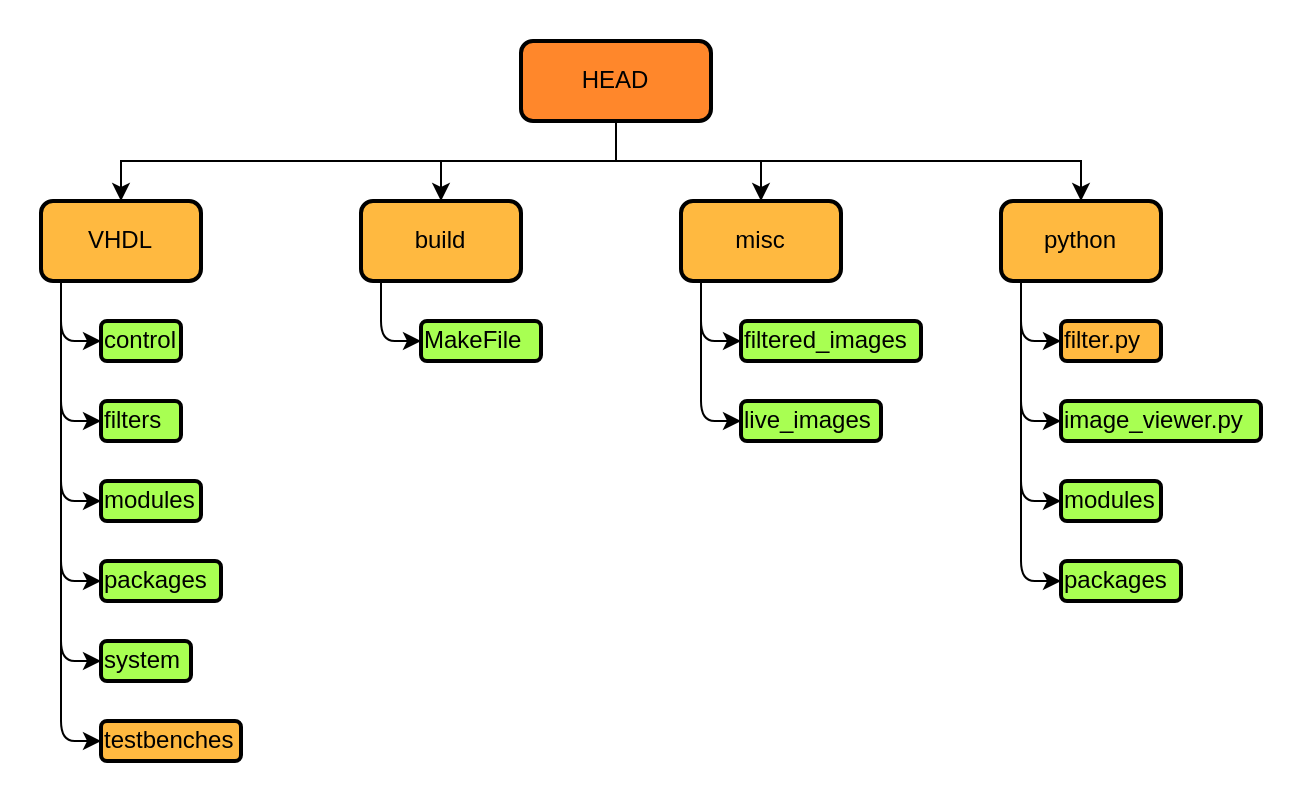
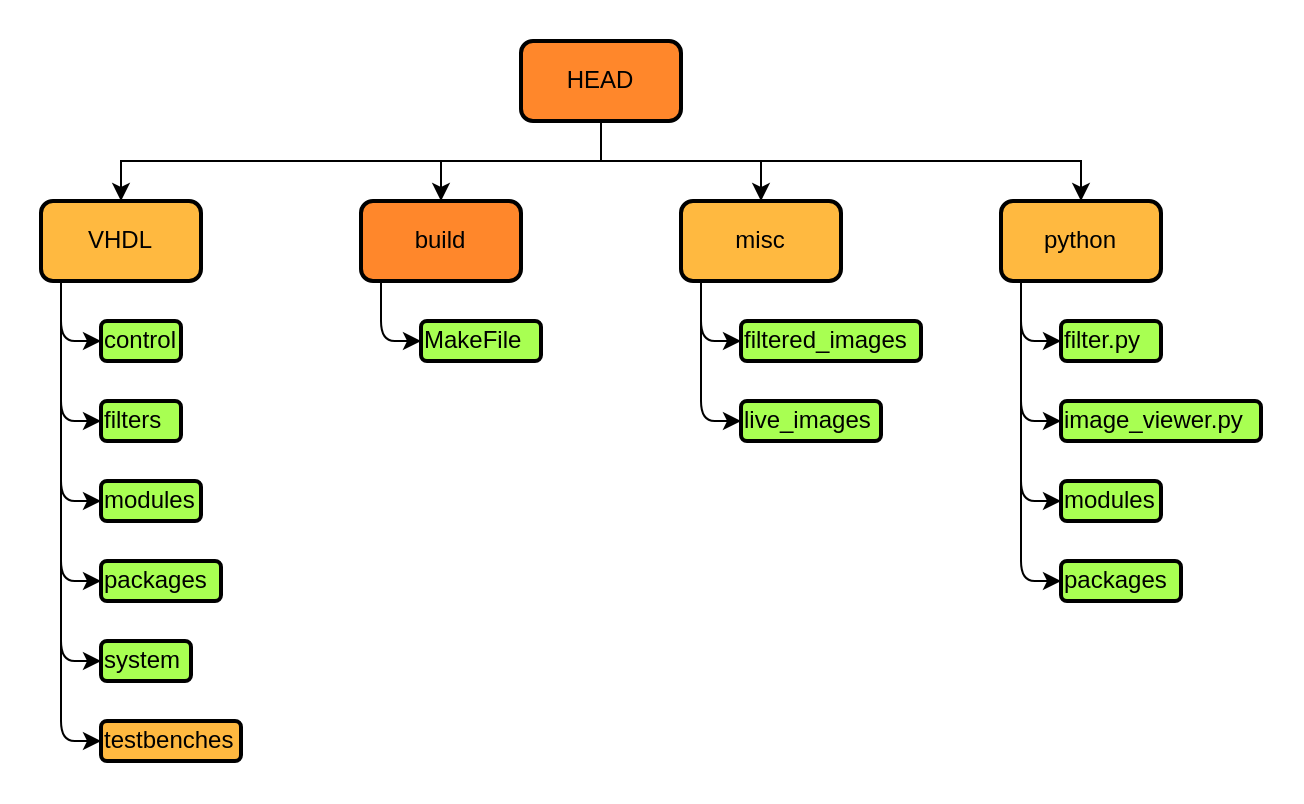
node "HEAD": size 190x80 -> 160x80
node "build": fillcolor #ffb940 -> #ff872b
node "filter.py": fillcolor #ffb940 -> #a8ff52
